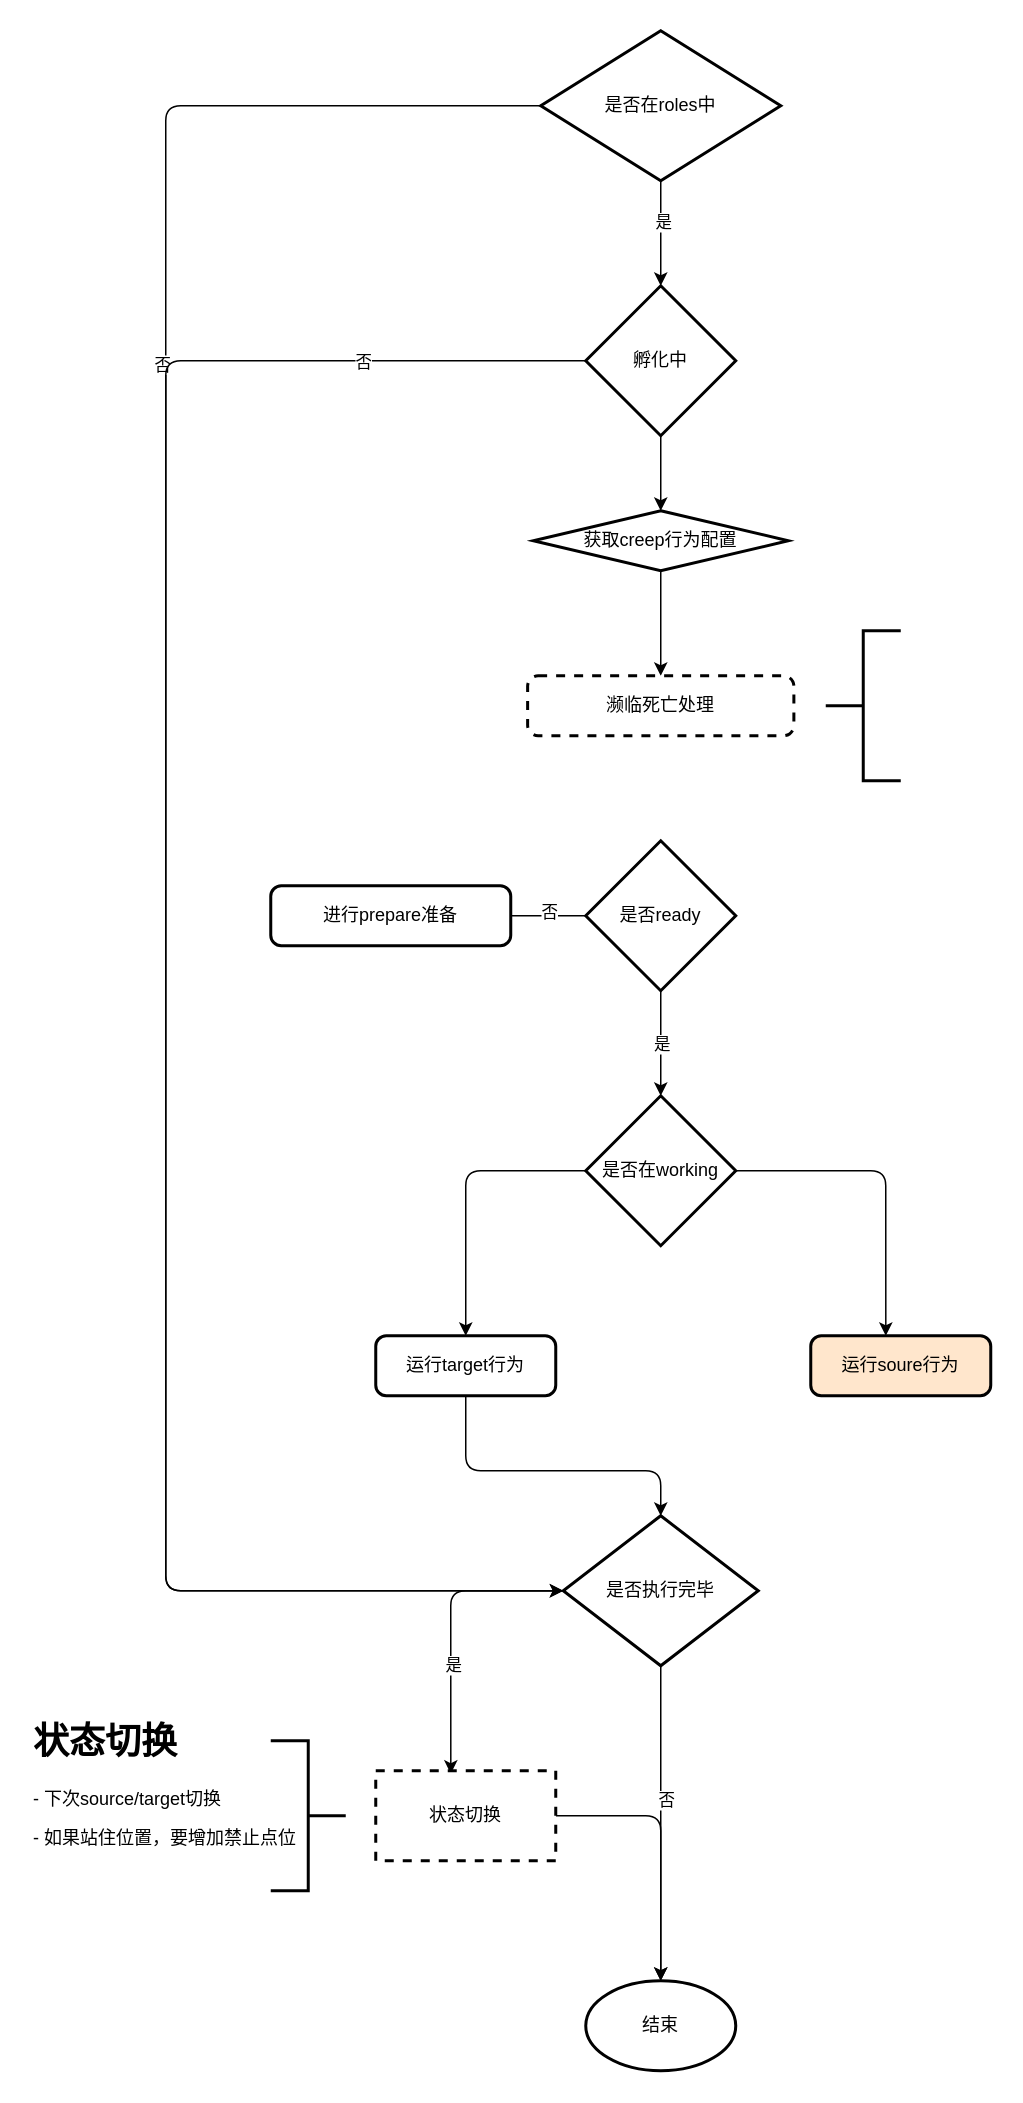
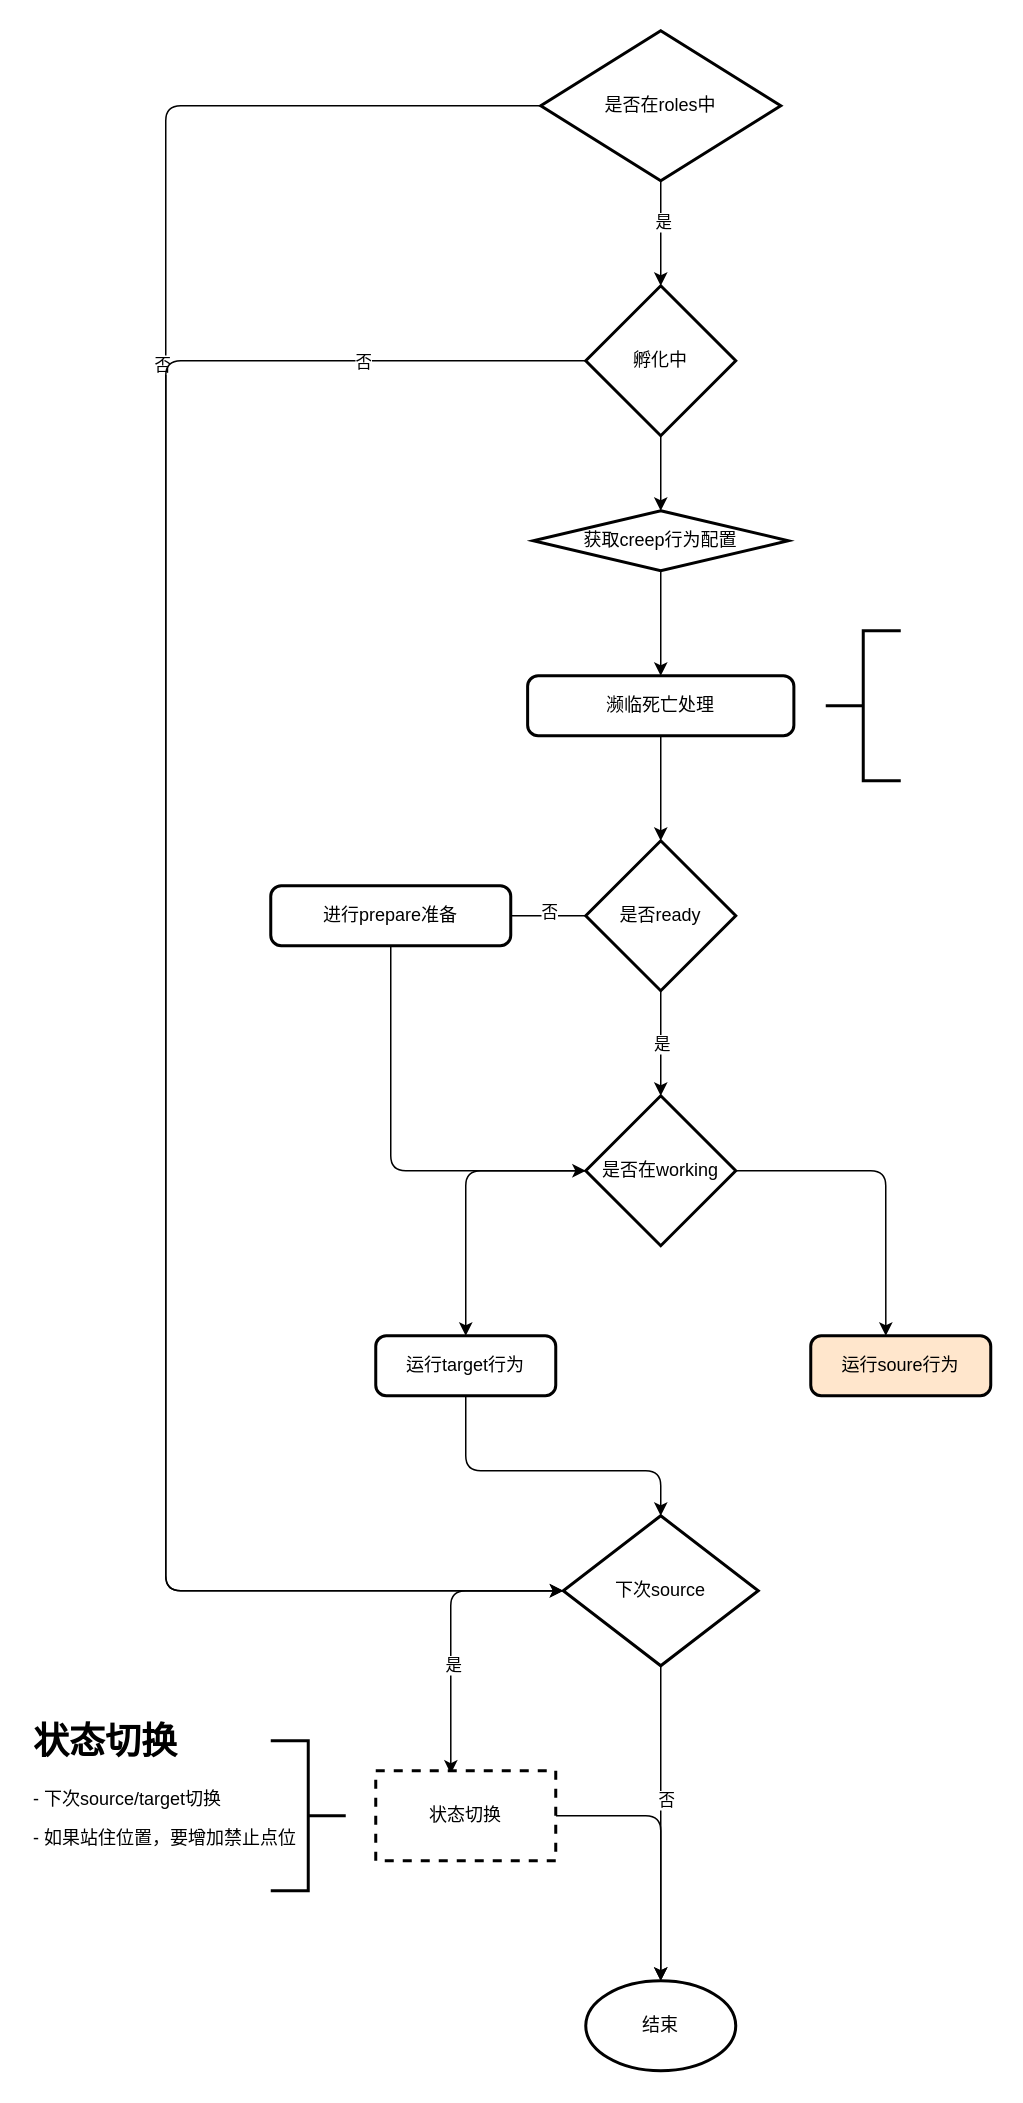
node "濒临死亡处理": style dashed -> solid
edge "濒临死亡处理" -> "是否ready": added
edge "进行prepare准备" -> "是否在working": added
node "是否执行完毕": label "是否执行完毕" -> "下次source"
